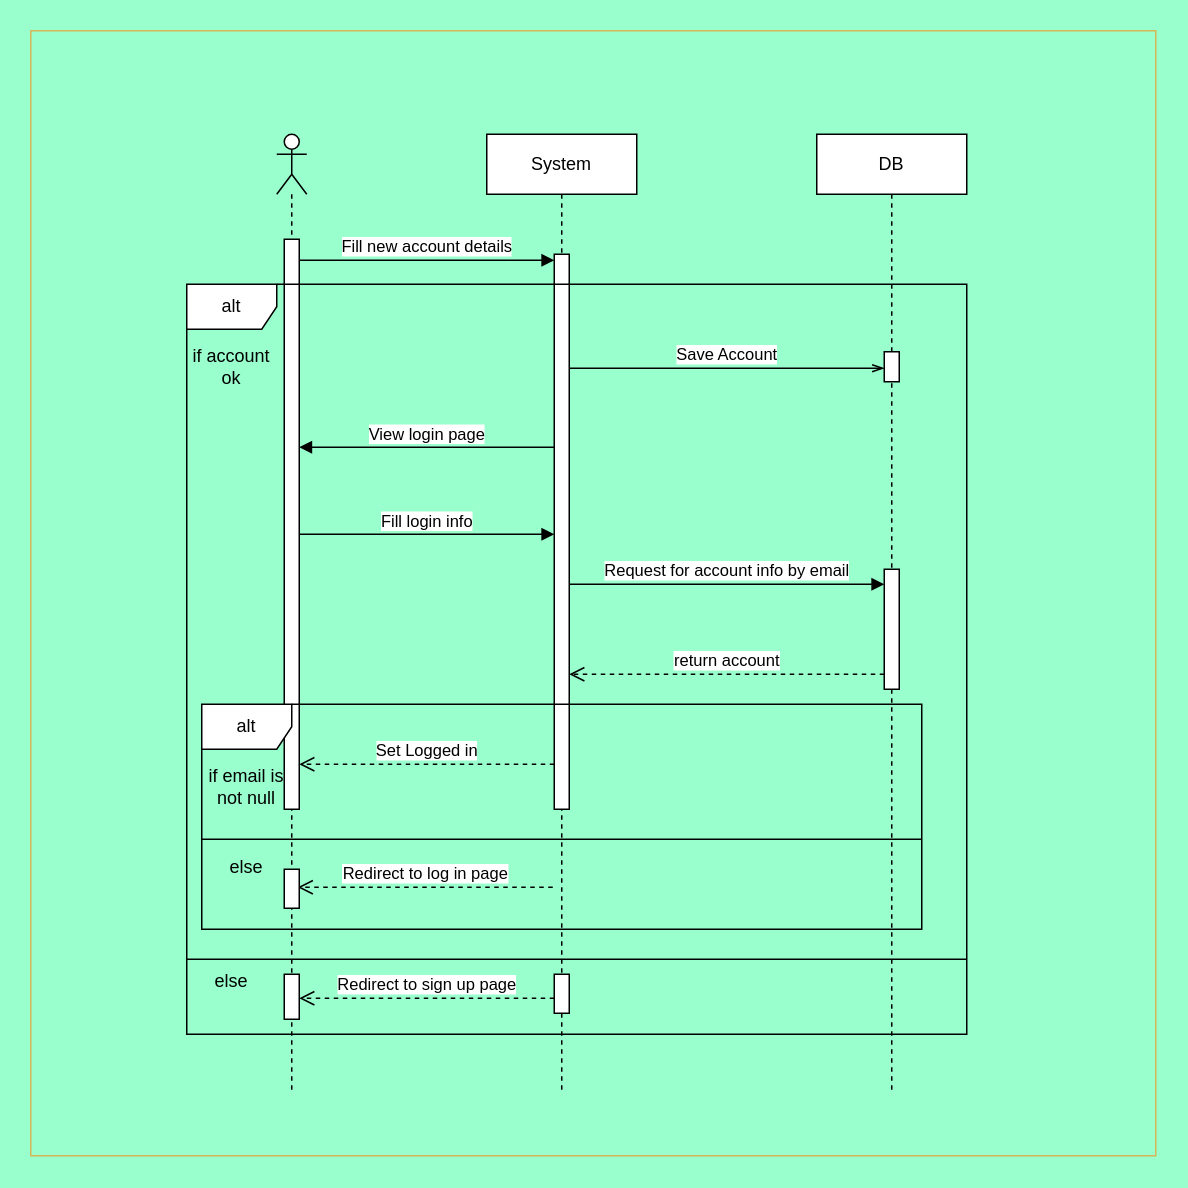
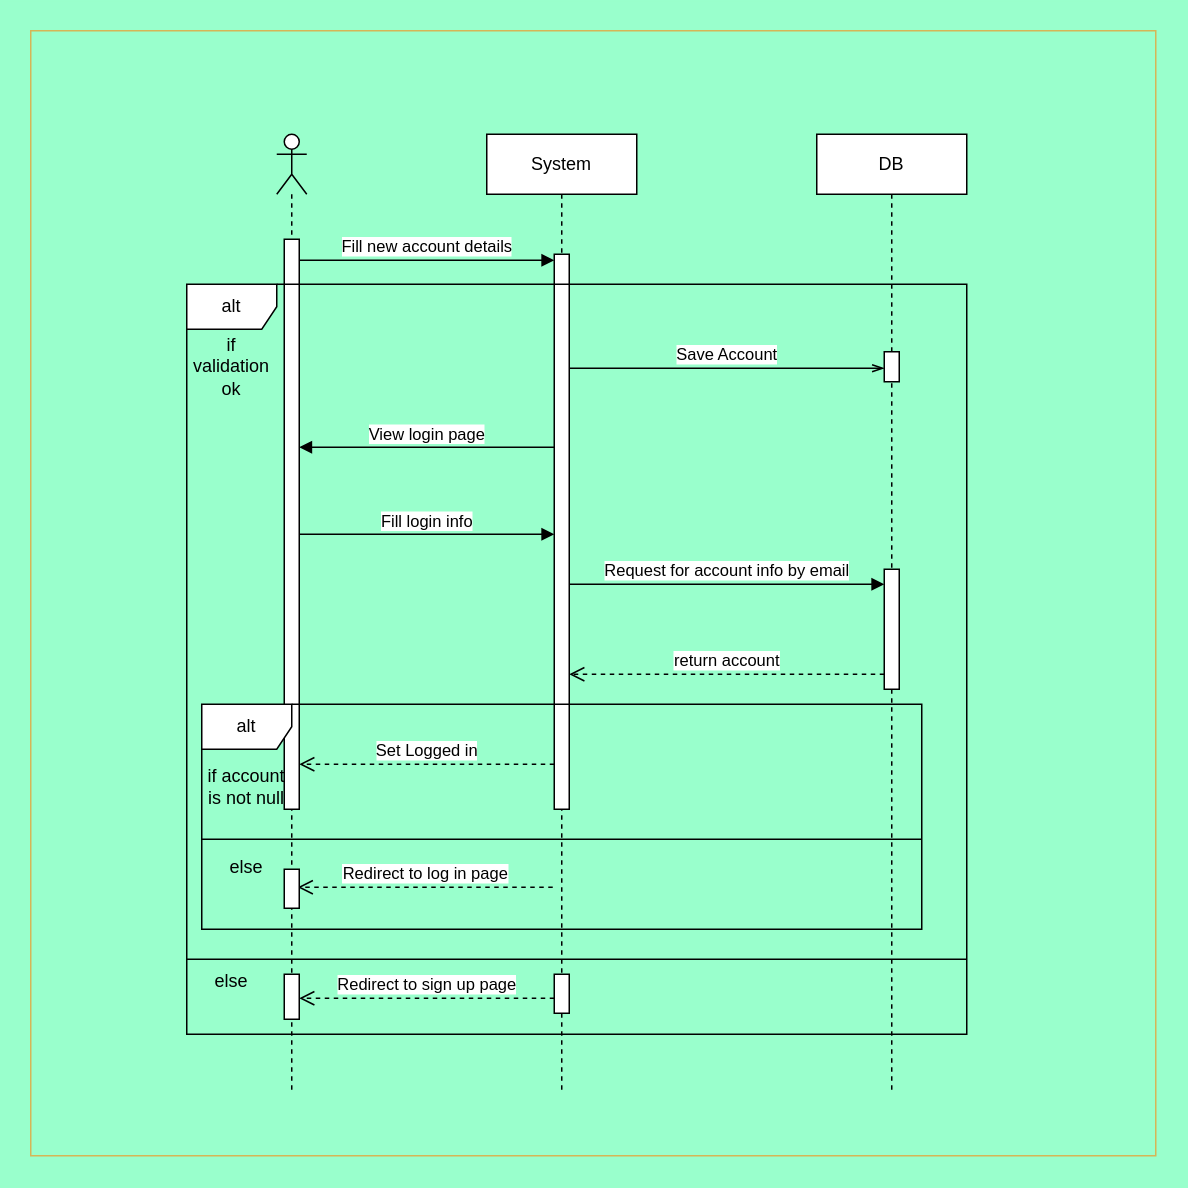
node "if account ok": label "if account ok" -> "if validation ok"
node "if email is not null": label "if email is not null" -> "if account is not null"
